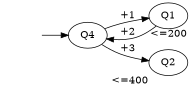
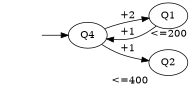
edge "Q4" -> "Q1 <=200": label "+1" -> "+2"
edge "Q1 <=200" -> "Q4": label "+2" -> "+1"
edge "Q4" -> "Q2 <=400": label "+3" -> "+1"
